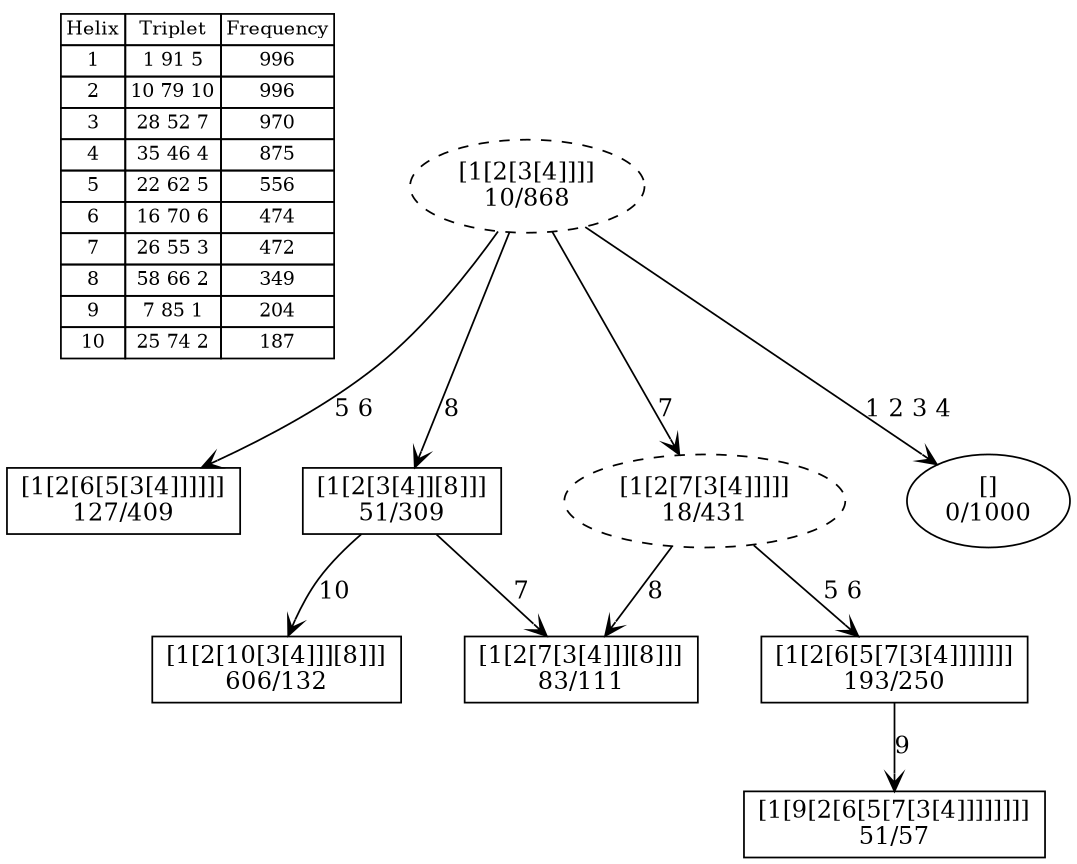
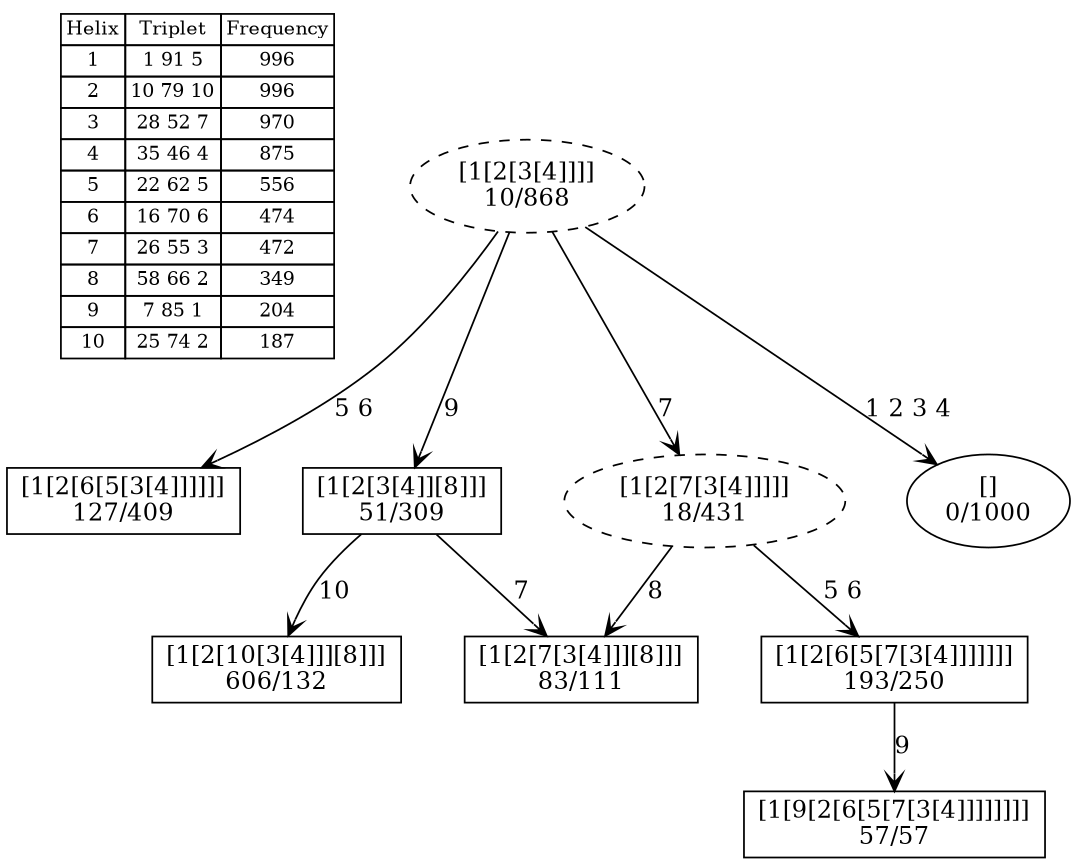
edge "[1[2[3[4]]]] 10/868" -> "[1[2[3[4]][8]]] 51/309": label "8 " -> "9 "
node "[1[9[2[6[5[7[3[4]]]]]]]] 51/57": label "[1[9[2[6[5[7[3[4]]]]]]]] 51/57" -> "[1[9[2[6[5[7[3[4]]]]]]]] 57/57"
